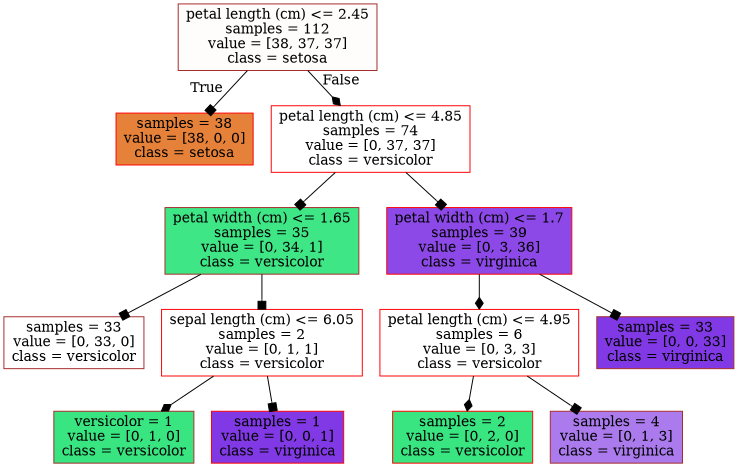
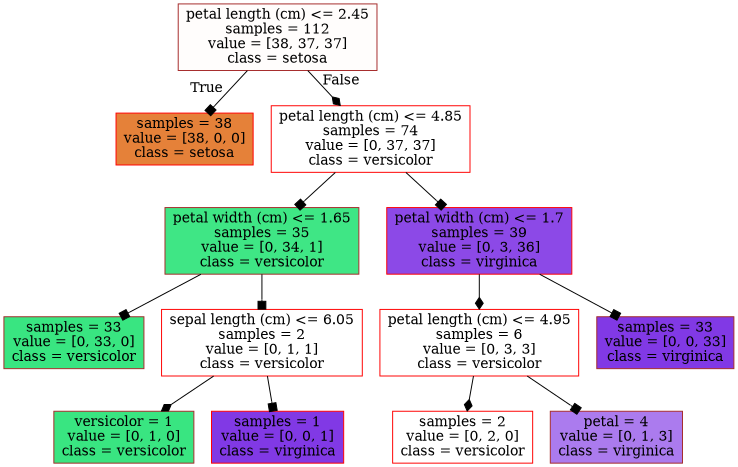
node "samples = 33 value = [0, 33, 0] class = versicolor": fillcolor #ffffff -> #39e581
node "samples = 2 value = [0, 2, 0] class = versicolor": fillcolor #39e581 -> #ffffff
node "samples = 4 value = [0, 1, 3] class = virginica": label "samples = 4 value = [0, 1, 3] class = virginica" -> "petal = 4 value = [0, 1, 3] class = virginica"
